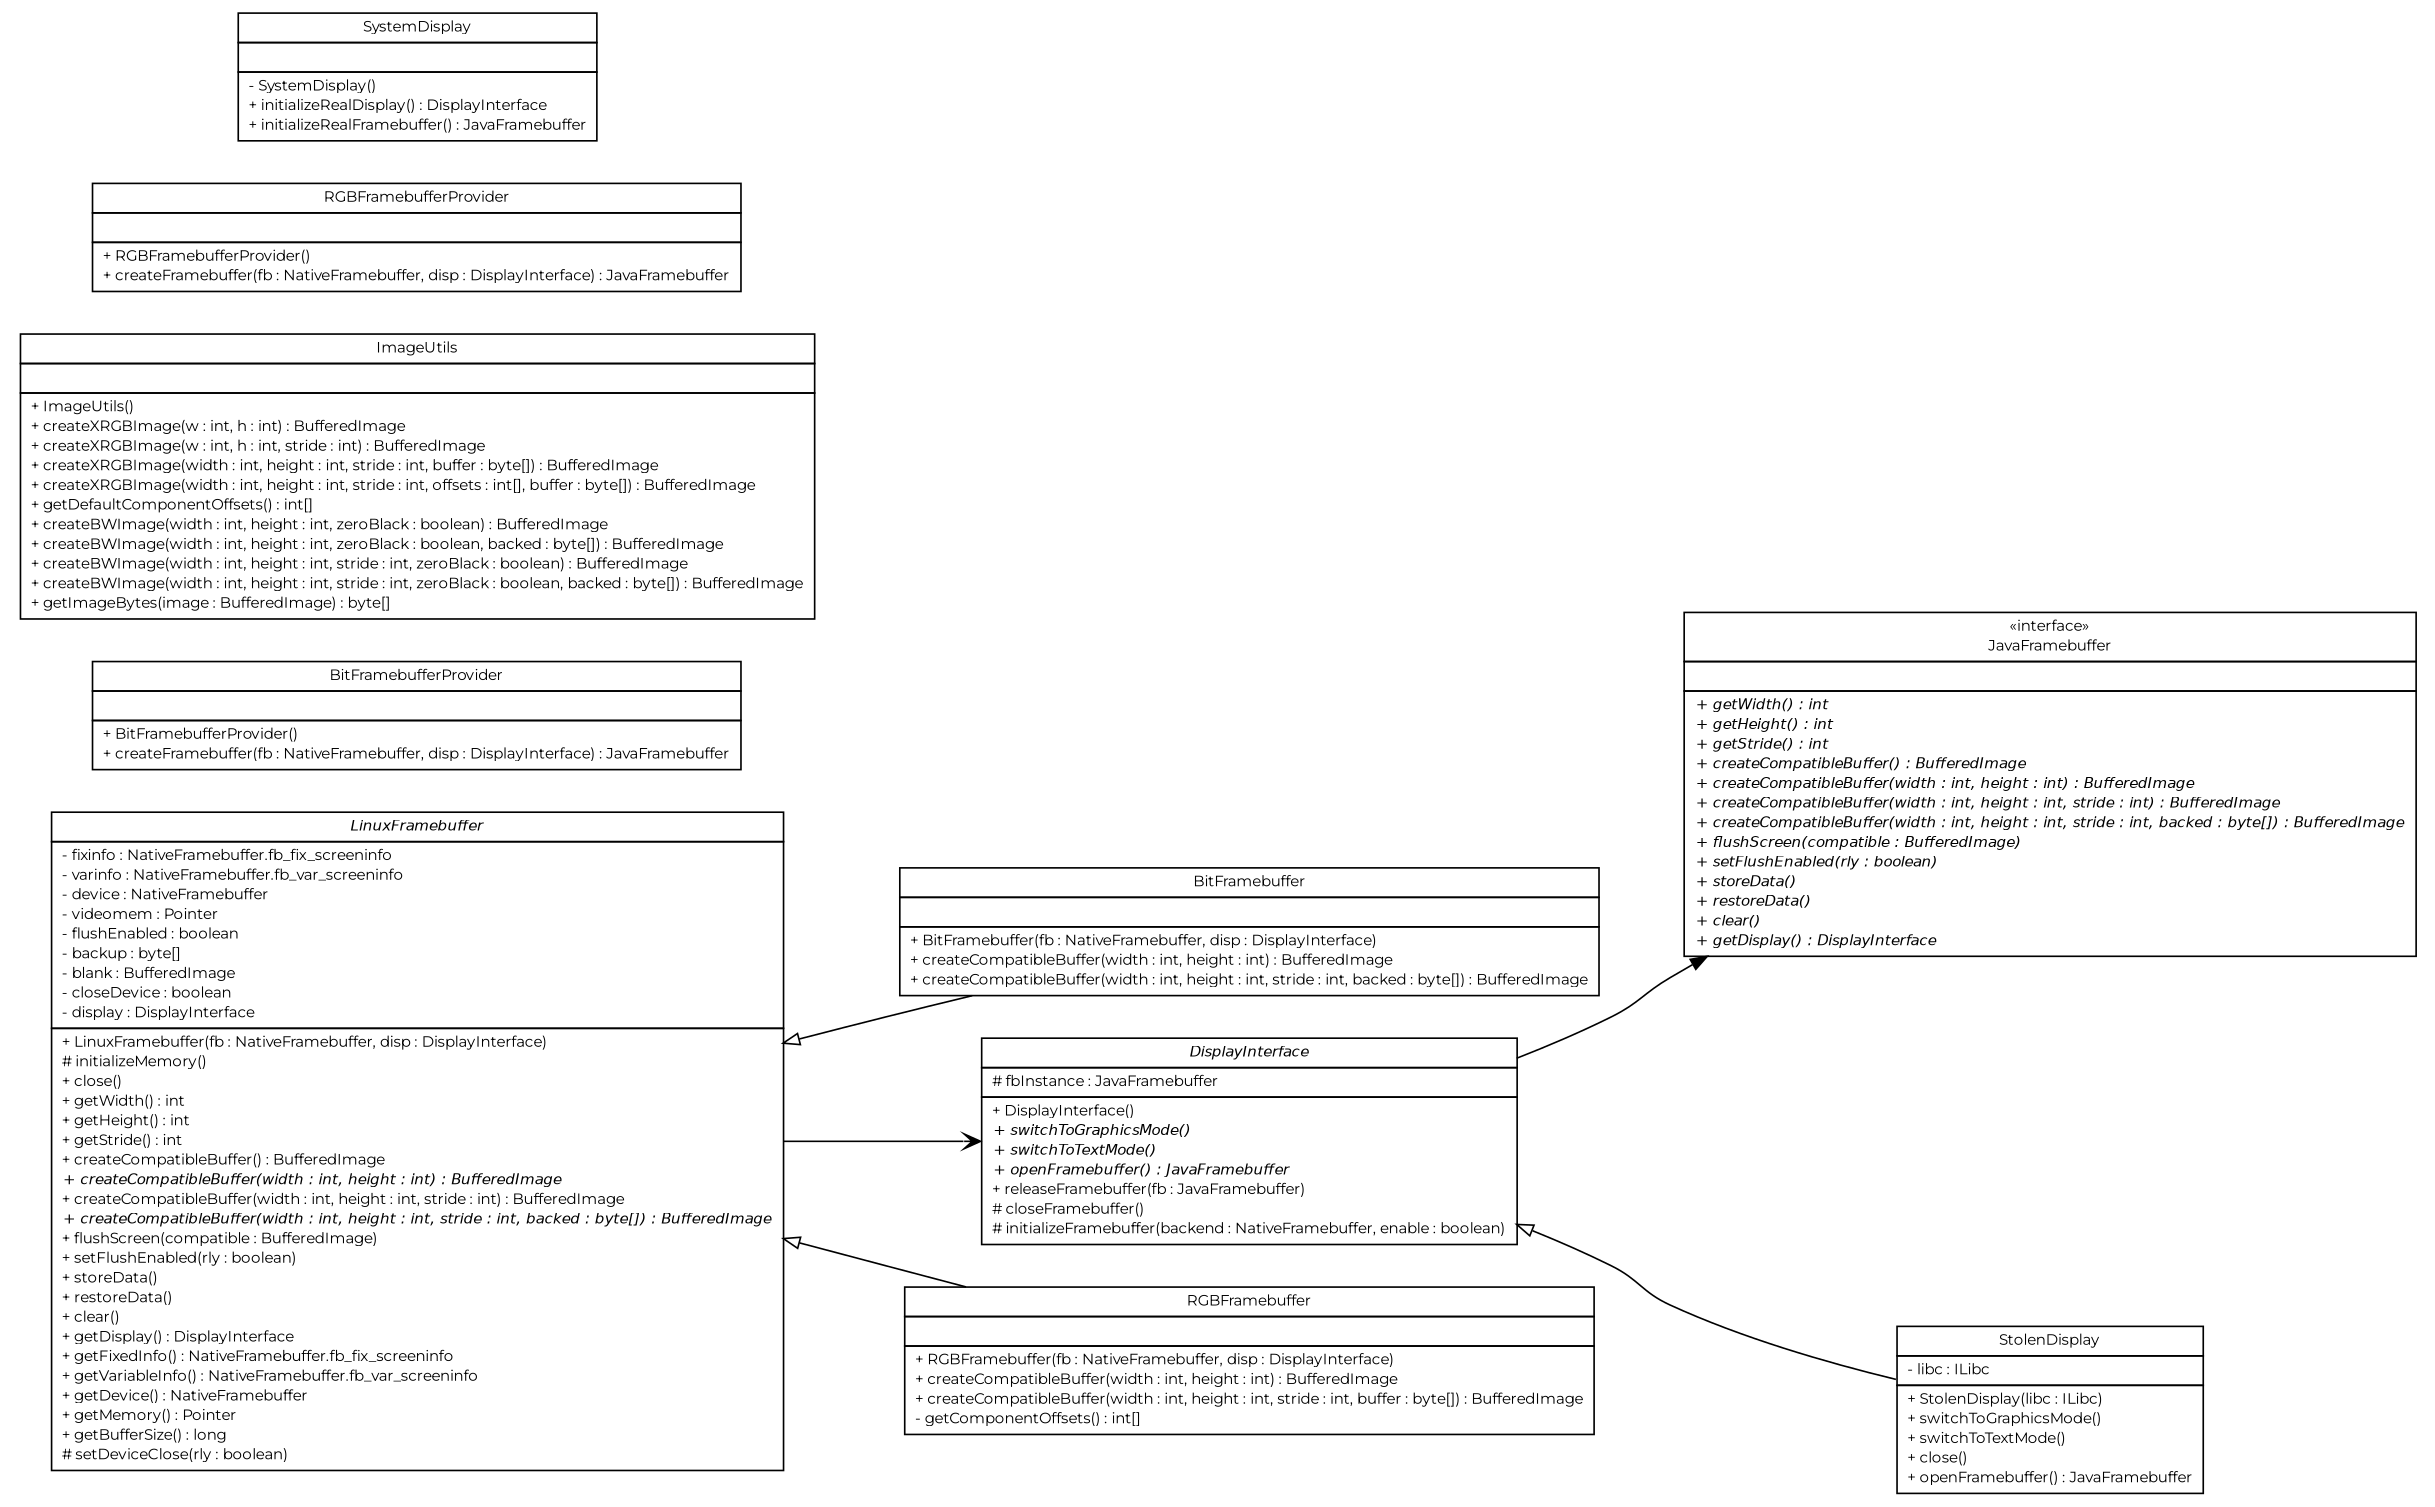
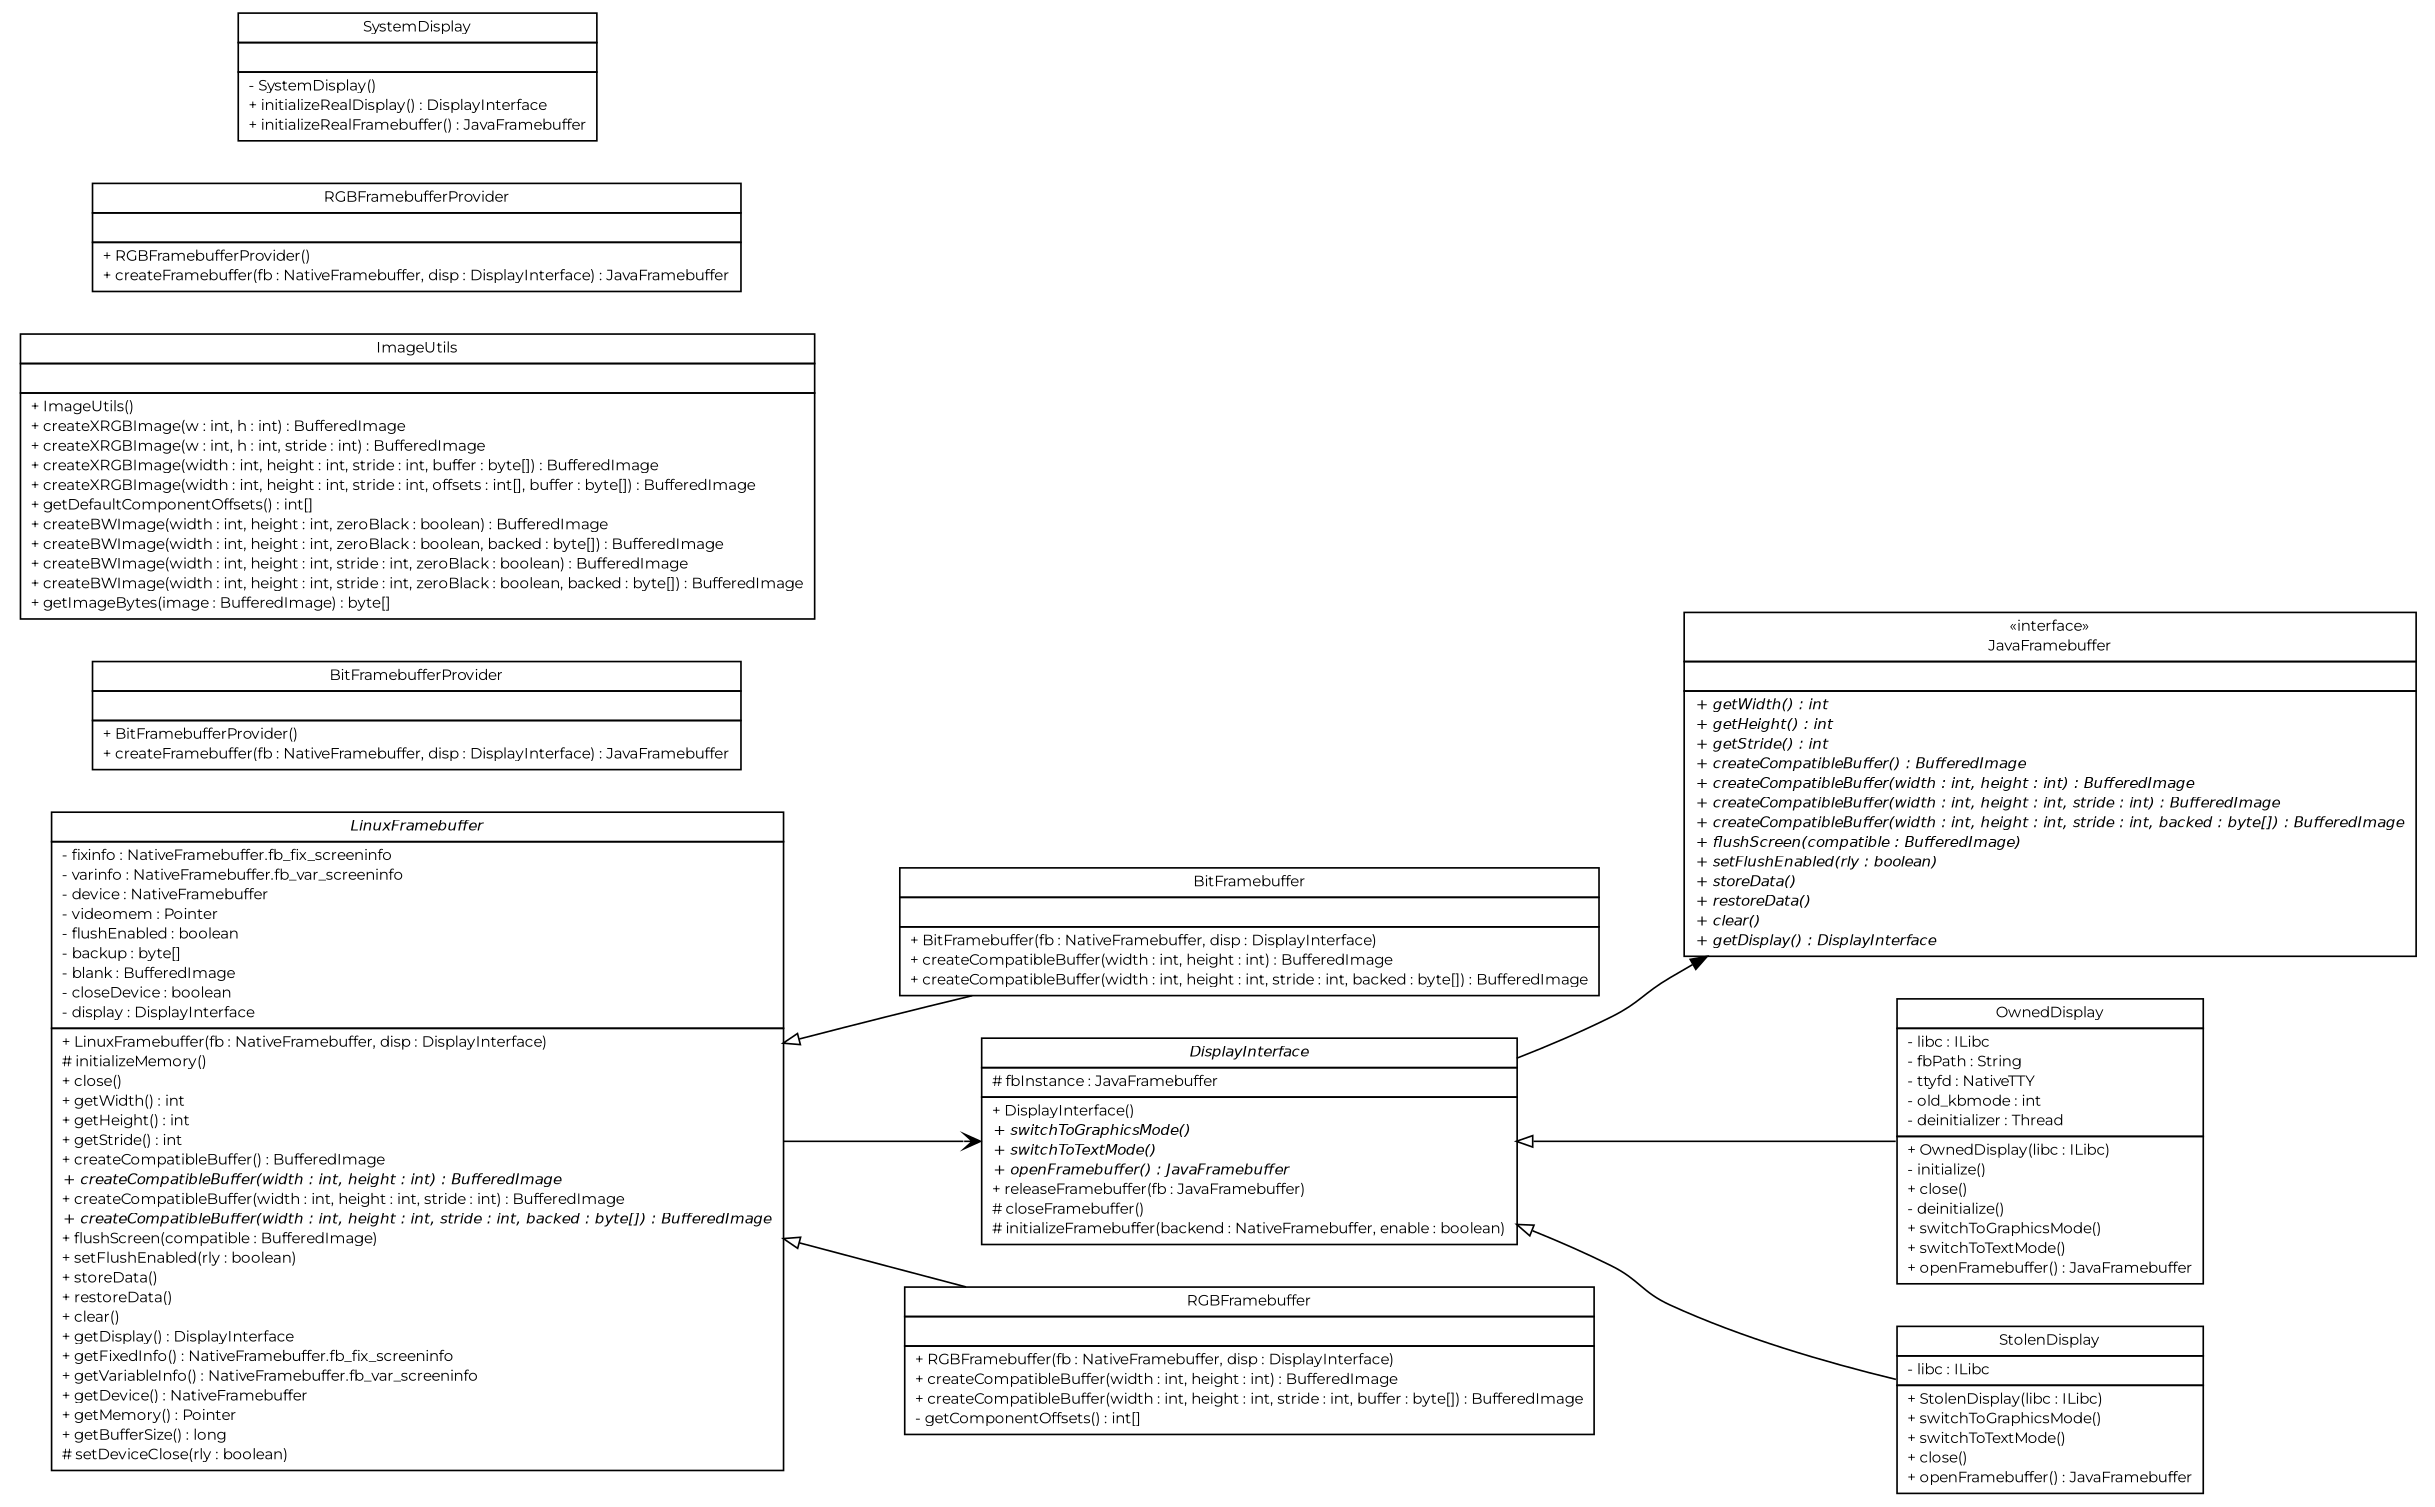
node "OwnedDisplay": added
